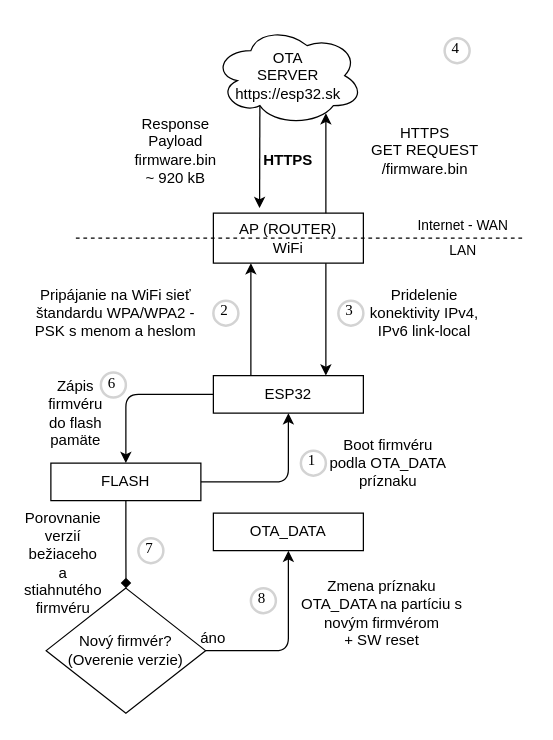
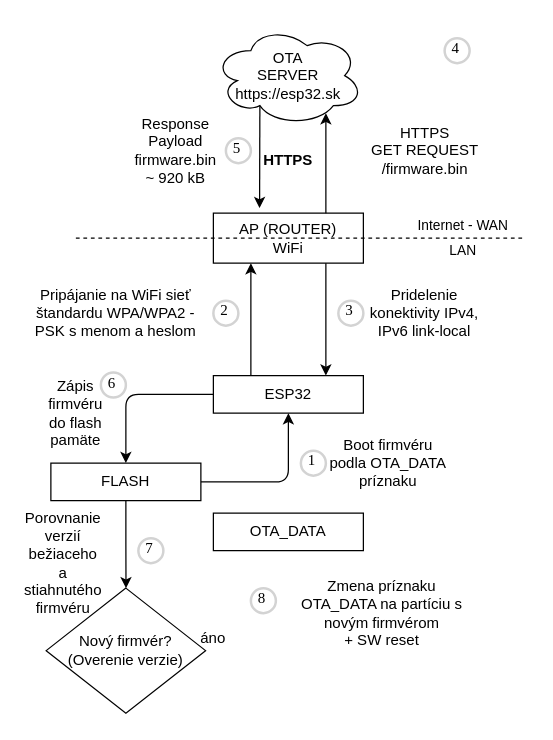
node "5": added
edge "FLASH" -> "Nový firmvér? (Overenie verzie)": arrowhead diamond -> classic
edge "Nový firmvér? (Overenie verzie)" -> "OTA_DATA": removed
